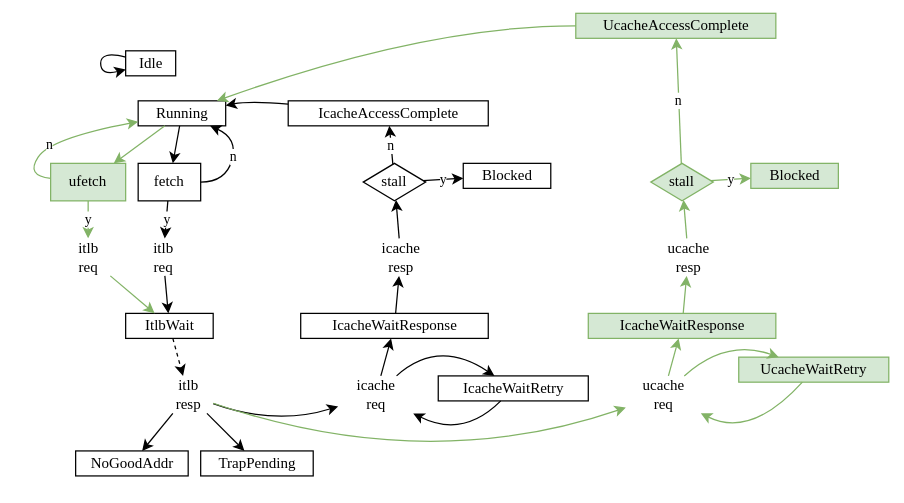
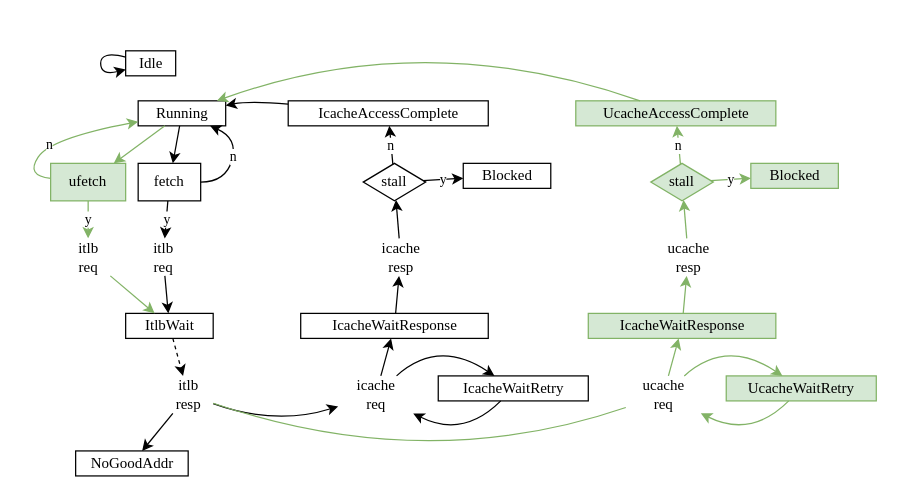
node "UcacheAccessComplete": moved (676, 26) -> (676, 113)
node "UcacheWaitRetry": moved (814, 369) -> (801, 388)
edge "itlb resp" -> "ucache req": arrowhead classic -> none
edge "itlb resp" -> "TrapPending": removed
node "TrapPending": removed
